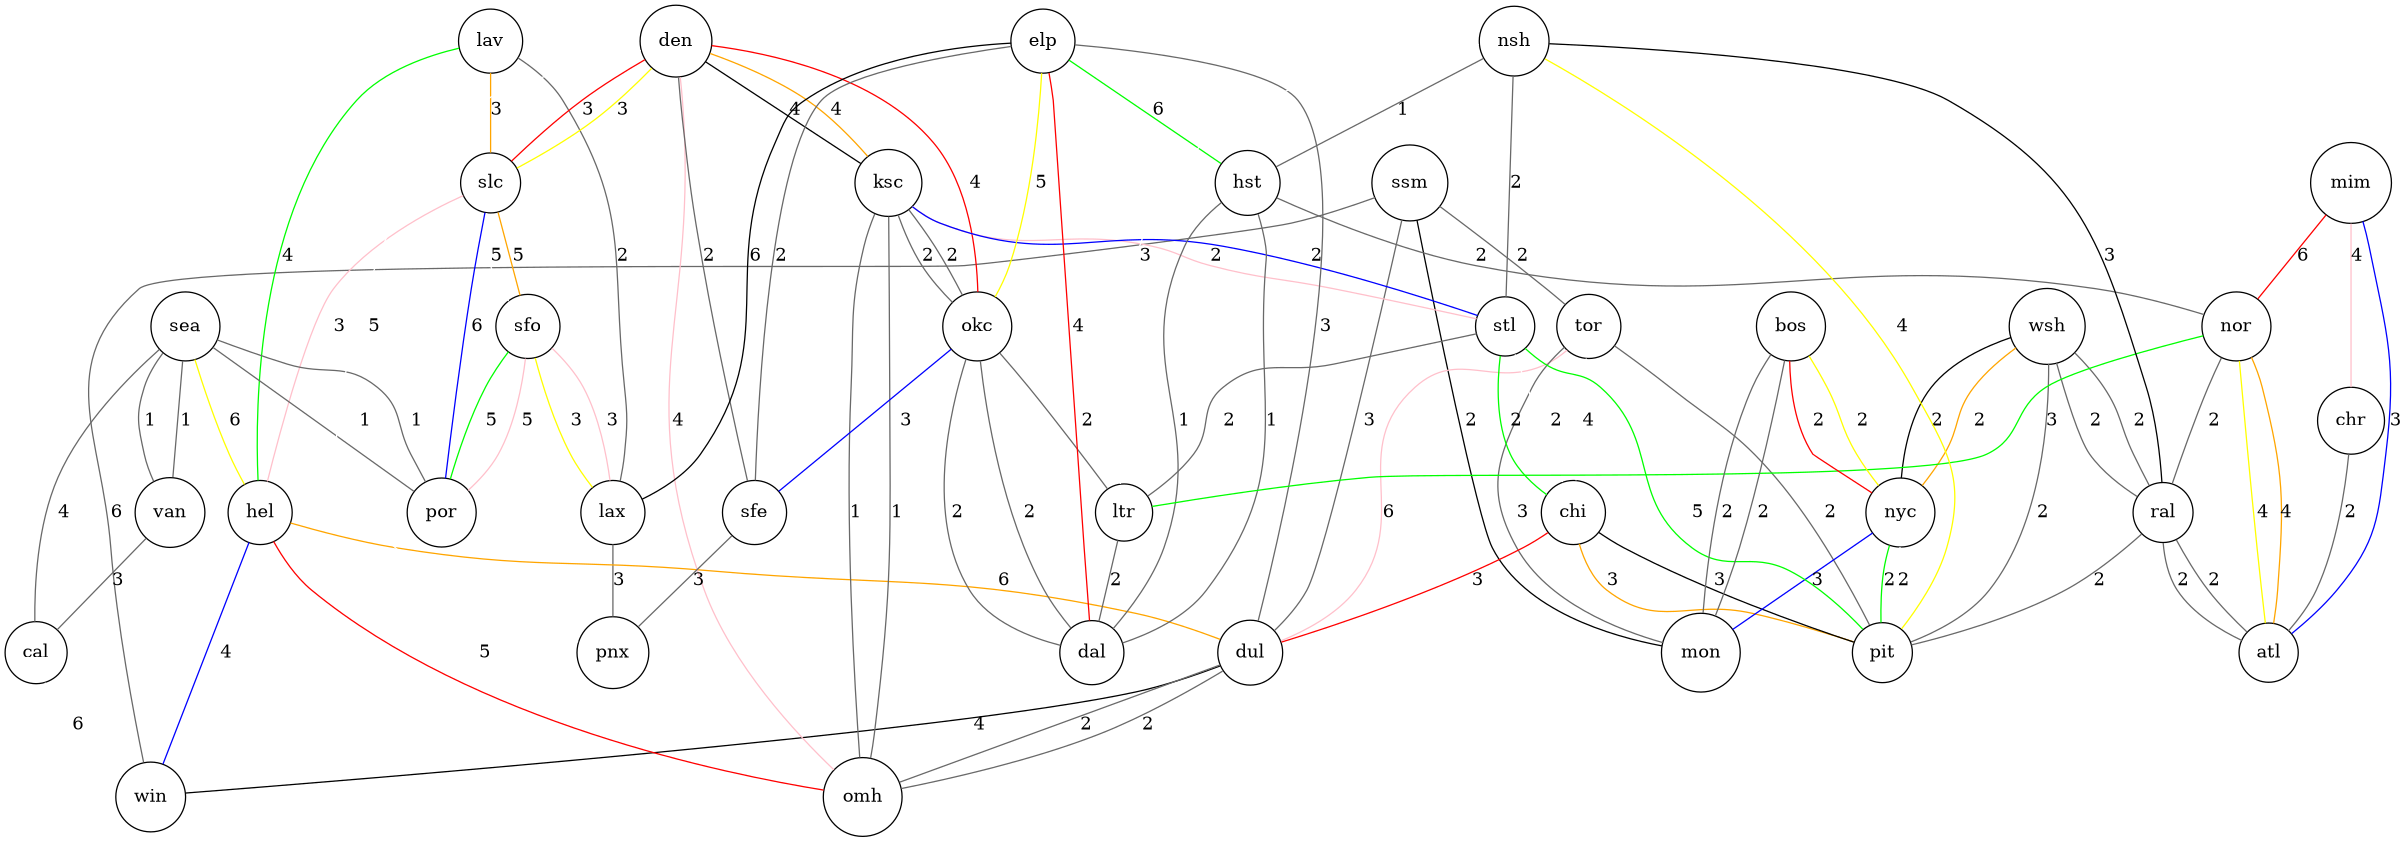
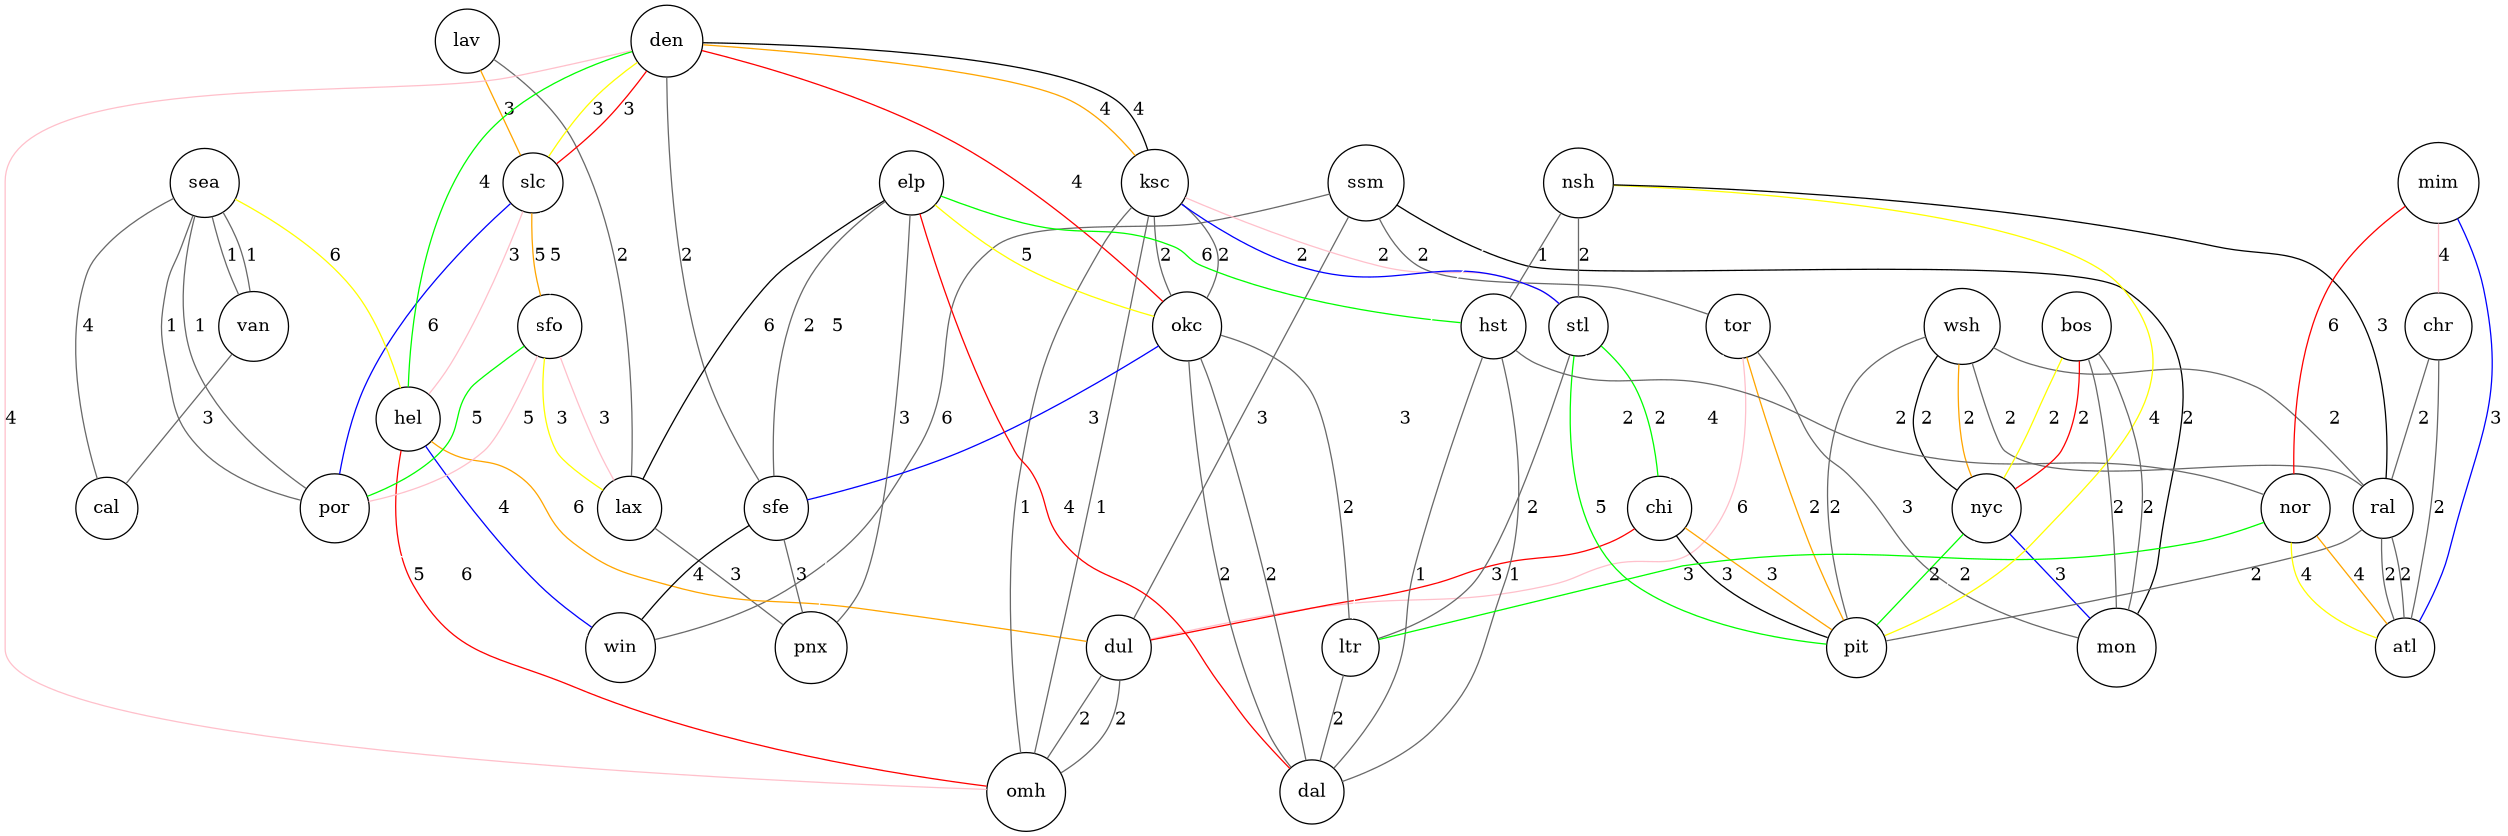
edge "lav" -- "hel": now "den" -- "hel"
edge "elp" -- "dul": now "elp" -- "pnx"
edge "nor" -- "ral": now "chr" -- "ral"
edge "tor" -- "pit": color dimgray -> orange
edge "dul" -- "win": now "sfe" -- "win"
